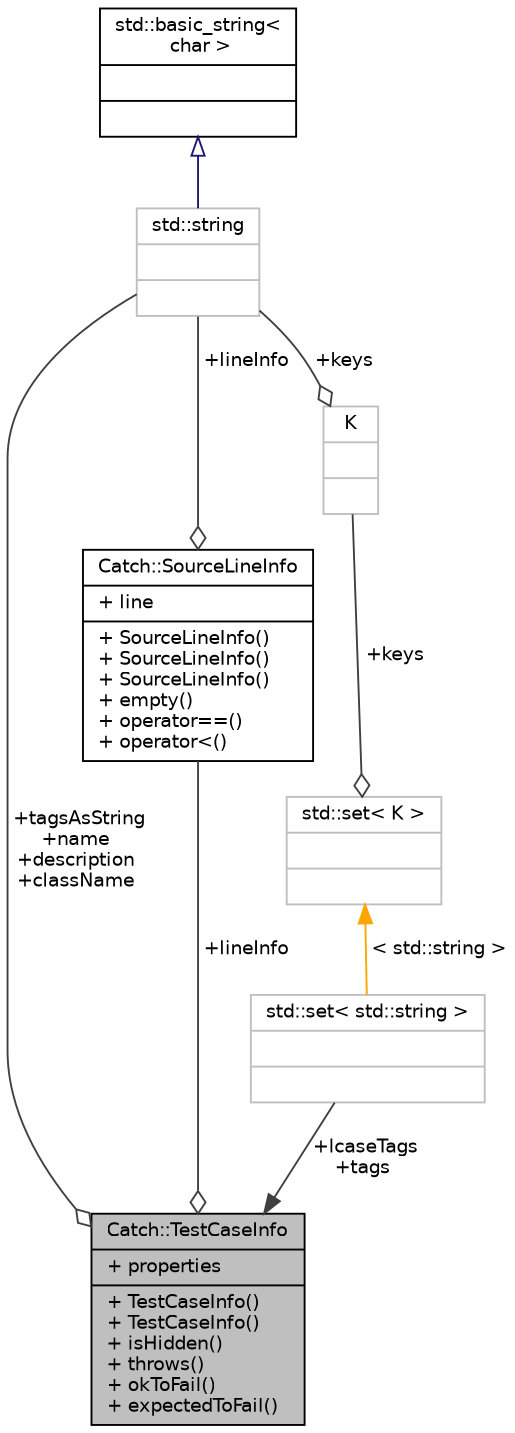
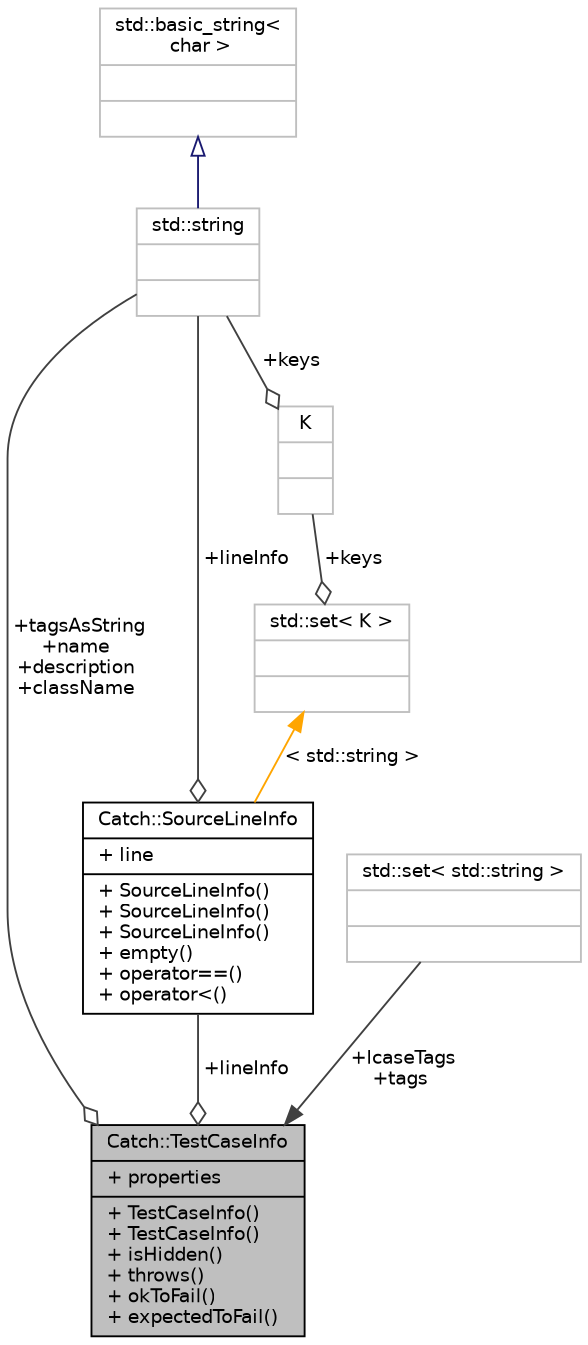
node "std::basic_string<": color black -> grey75
edge "std::set< std::string >" -> "std::set< K >": now "Catch::SourceLineInfo" -> "std::set< K >"
